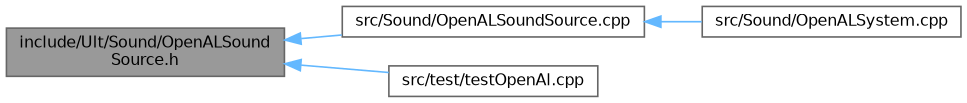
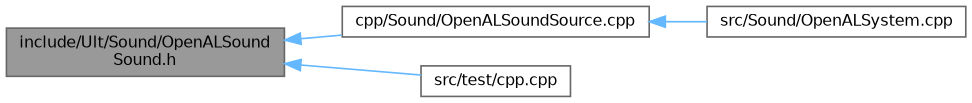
node "src/Sound/OpenALSoundSource.cpp": label "src/Sound/OpenALSoundSource.cpp" -> "cpp/Sound/OpenALSoundSource.cpp"
node "include/Ult/Sound/OpenALSound Source.h": label "include/Ult/Sound/OpenALSound Source.h" -> "include/Ult/Sound/OpenALSound Sound.h"
node "src/test/testOpenAl.cpp": label "src/test/testOpenAl.cpp" -> "src/test/cpp.cpp"
